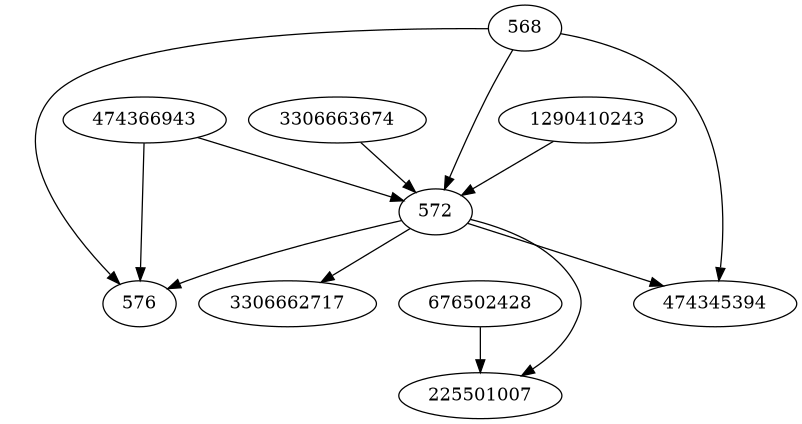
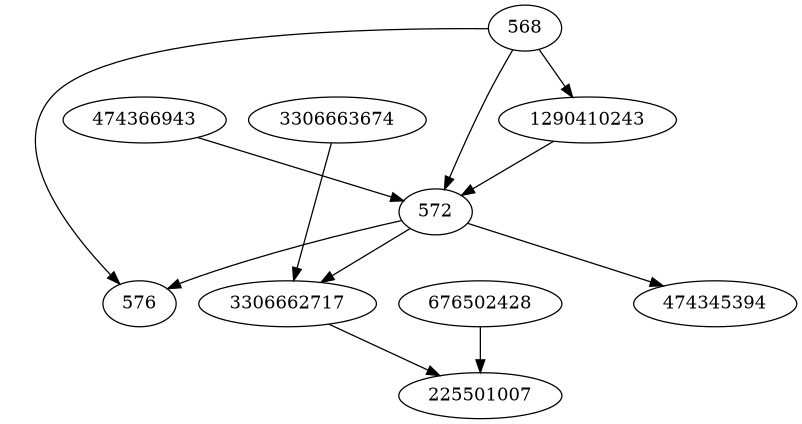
edge "568" -> "474345394": now "568" -> "1290410243"
edge "3306663674" -> "572": now "3306663674" -> "3306662717"
edge "474366943" -> "576": removed
edge "572" -> "225501007": now "3306662717" -> "225501007"
